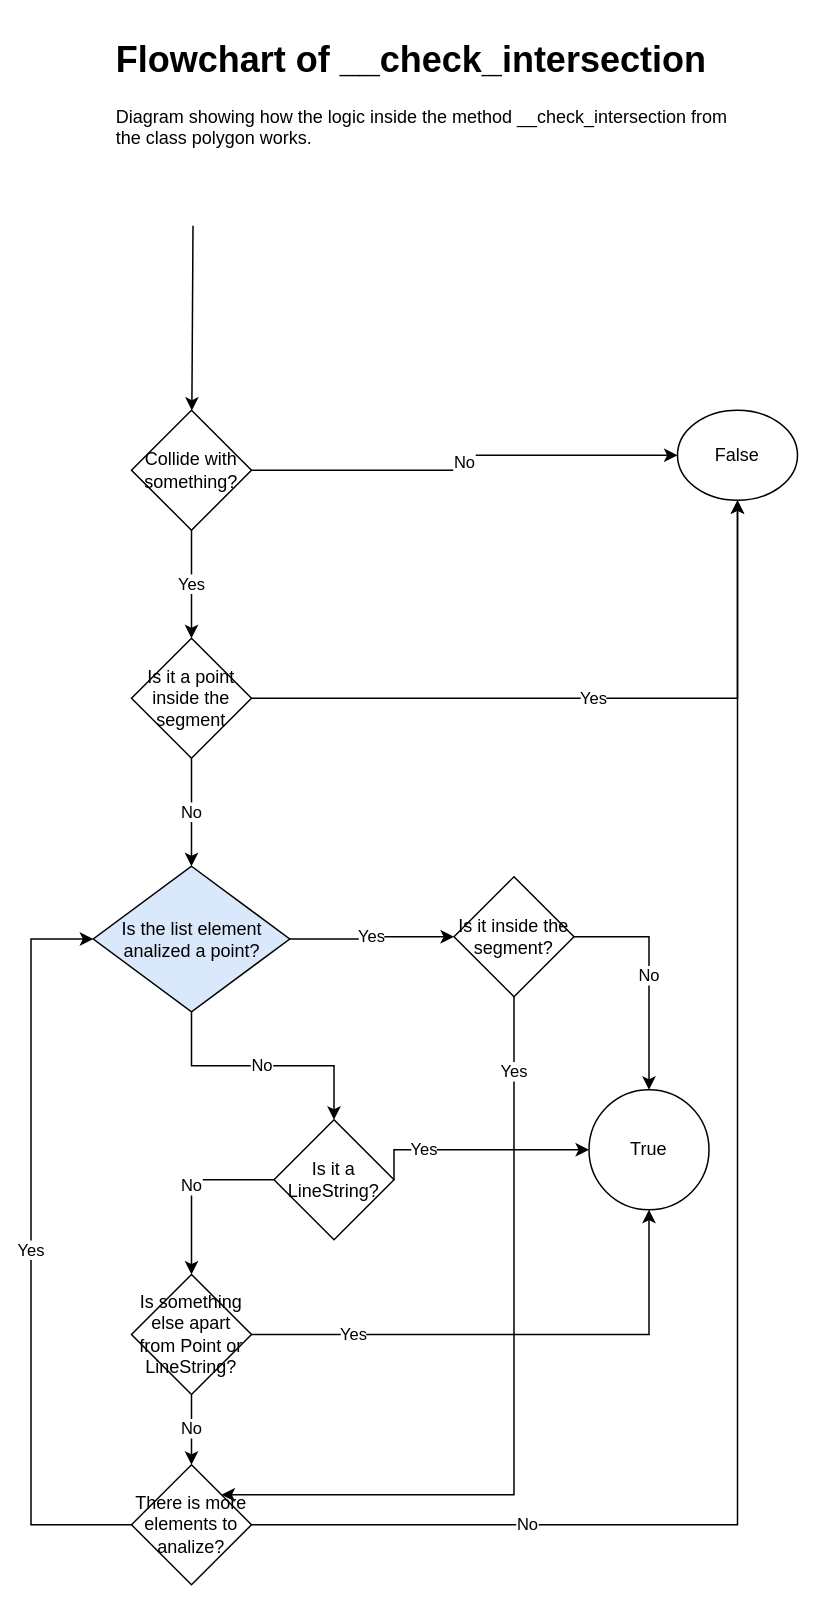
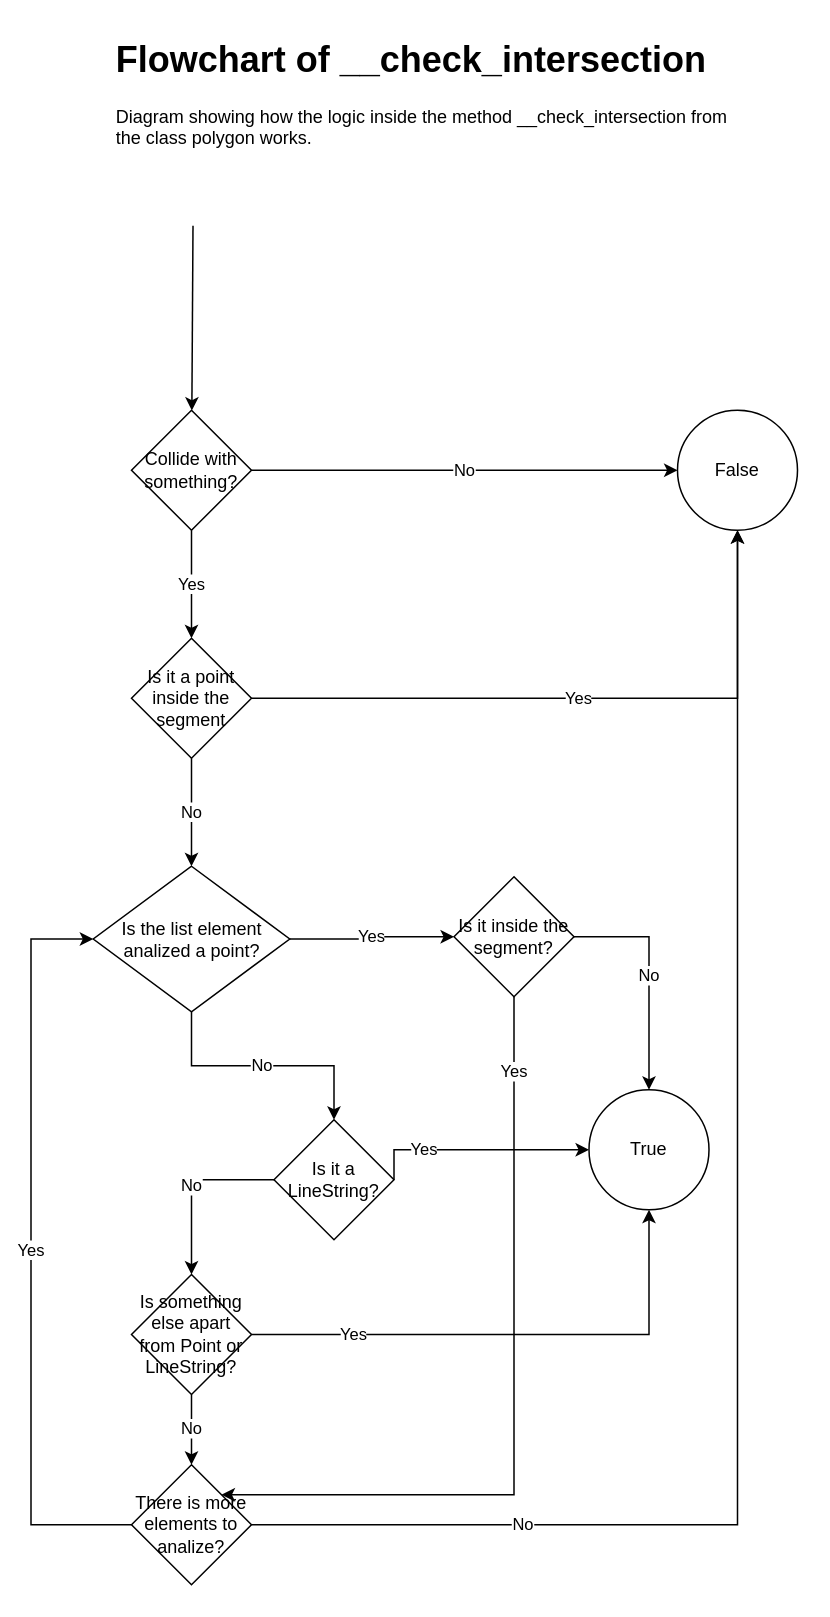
node "False": size 120x90 -> 120x120
node "Is the list element analized a point?": fillcolor #dae8fc -> #ffffff
